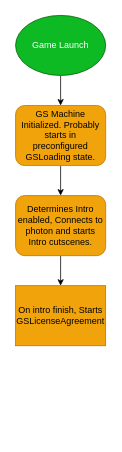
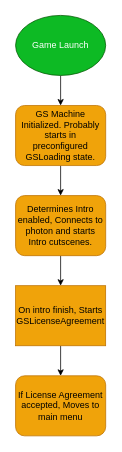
edge "On intro finish, Starts GSLicenseAgreement" -> "If License Agreement accepted, Moves to main menu": added
node "If License Agreement accepted, Moves to main menu": added
